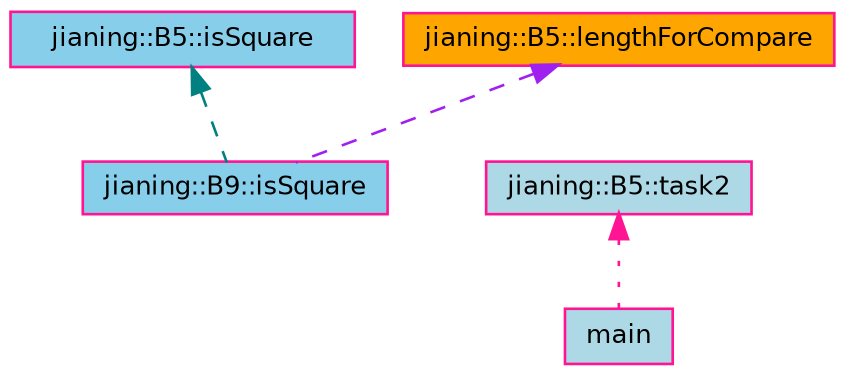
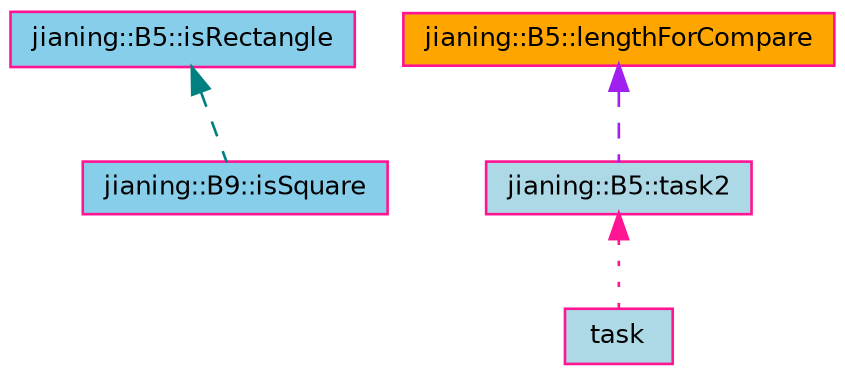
node "jianing::B5::isSquare": label "jianing::B5::isSquare" -> "jianing::B5::isRectangle"
edge "jianing::B9::isSquare" -> "jianing::B5::lengthForCompare": now "jianing::B5::task2" -> "jianing::B5::lengthForCompare"
node "main": label "main" -> "task"
